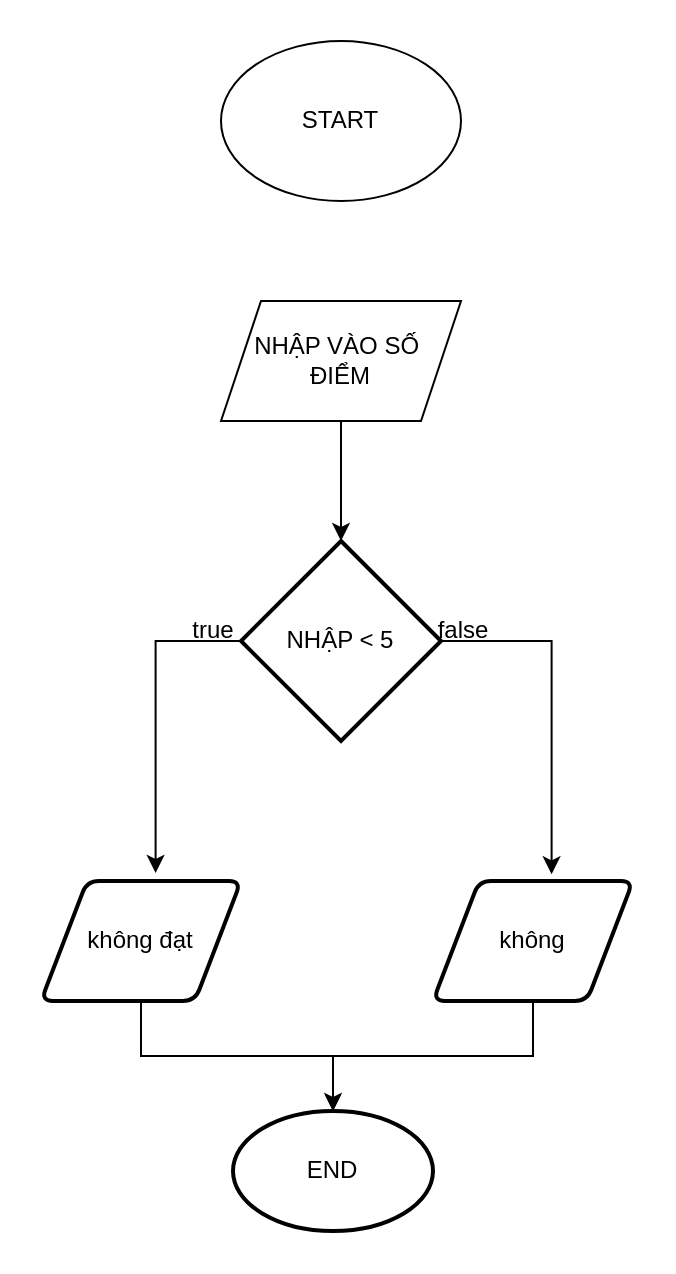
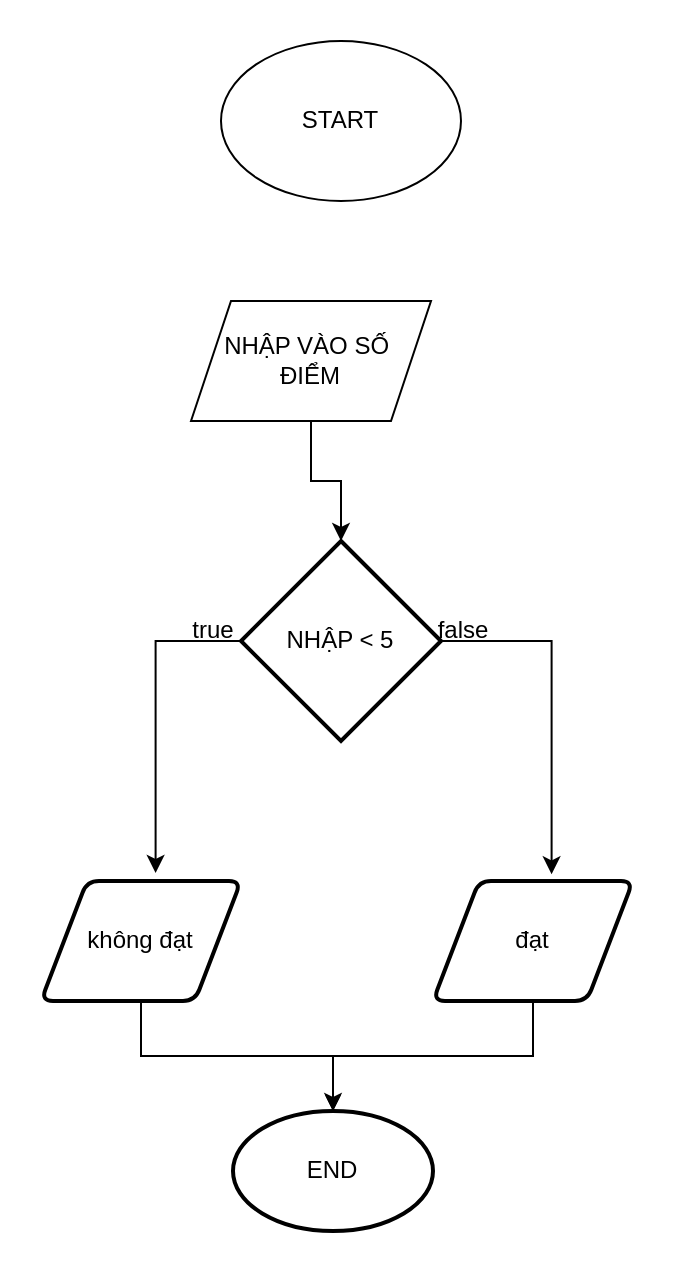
node "NHẬP VÀO SỐ ĐIỂM": moved (341, 361) -> (311, 361)
node "không": label "không" -> "đạt"
